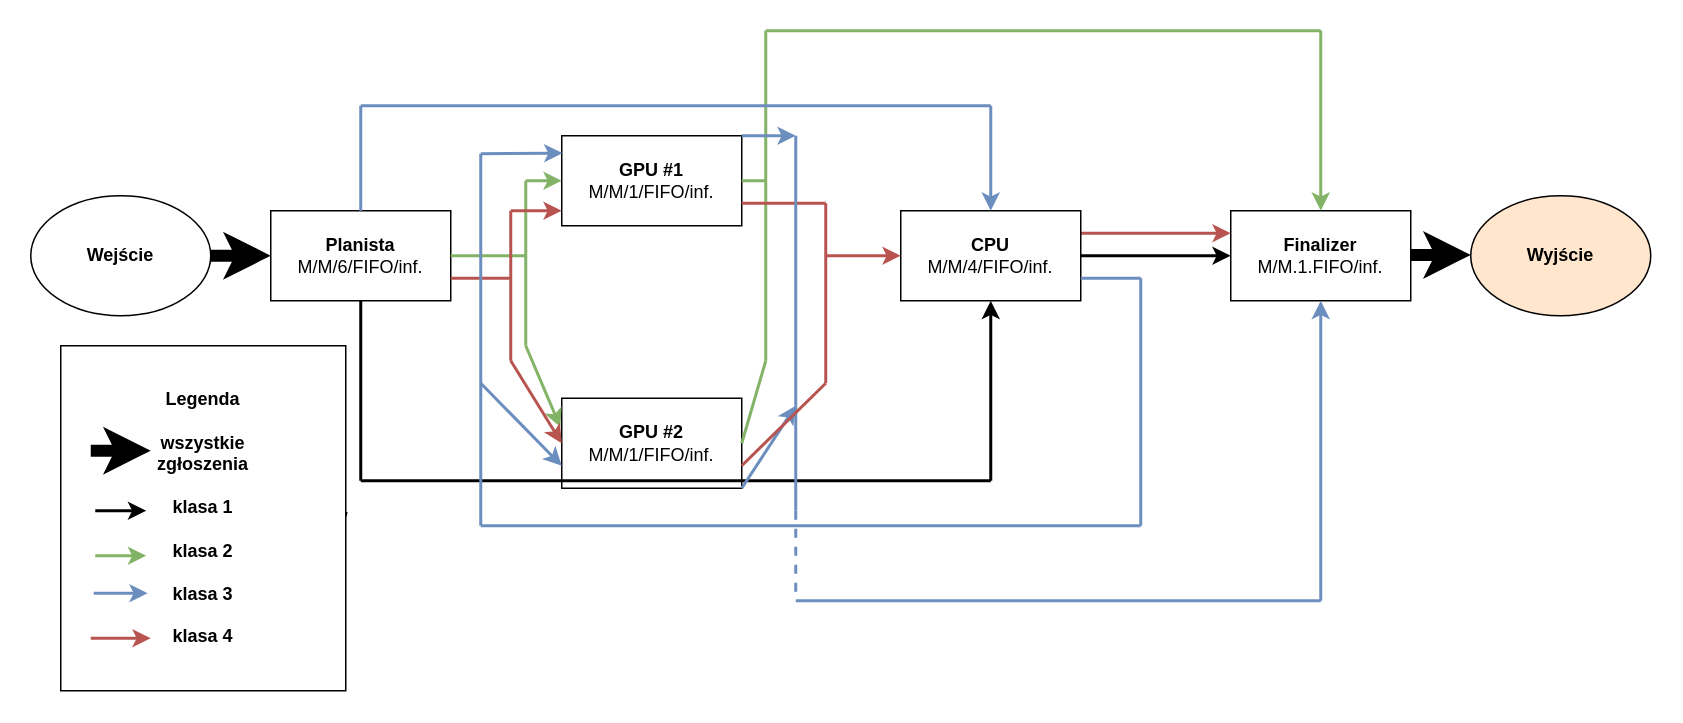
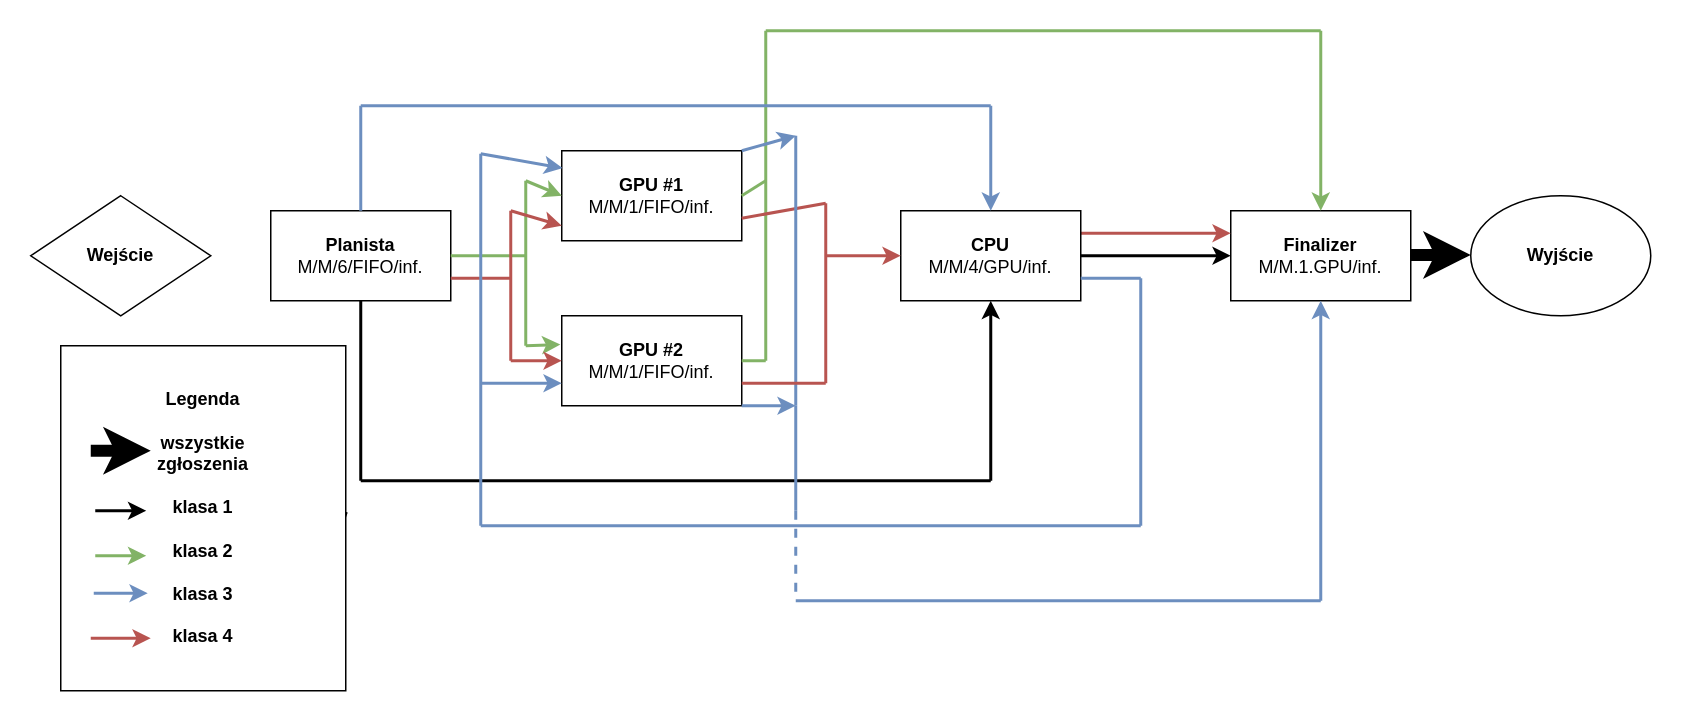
node "GPU #1 M/M/1/FIFO/inf.": moved (652, 181) -> (652, 196)
node "Wejście": shape ellipse -> diamond
edge "Wejście" -> "Planista M/M/6/FIFO/inf.": removed
node "CPU M/M/4/FIFO/inf.": label "CPU M/M/4/FIFO/inf." -> "CPU M/M/4/GPU/inf."
node "Finalizer M/M.1.FIFO/inf.": label "Finalizer M/M.1.FIFO/inf." -> "Finalizer M/M.1.GPU/inf."
node "Wyjście": fillcolor #ffe6cc -> #ffffff
node "GPU #2 M/M/1/FIFO/inf.": moved (652, 443) -> (652, 361)
